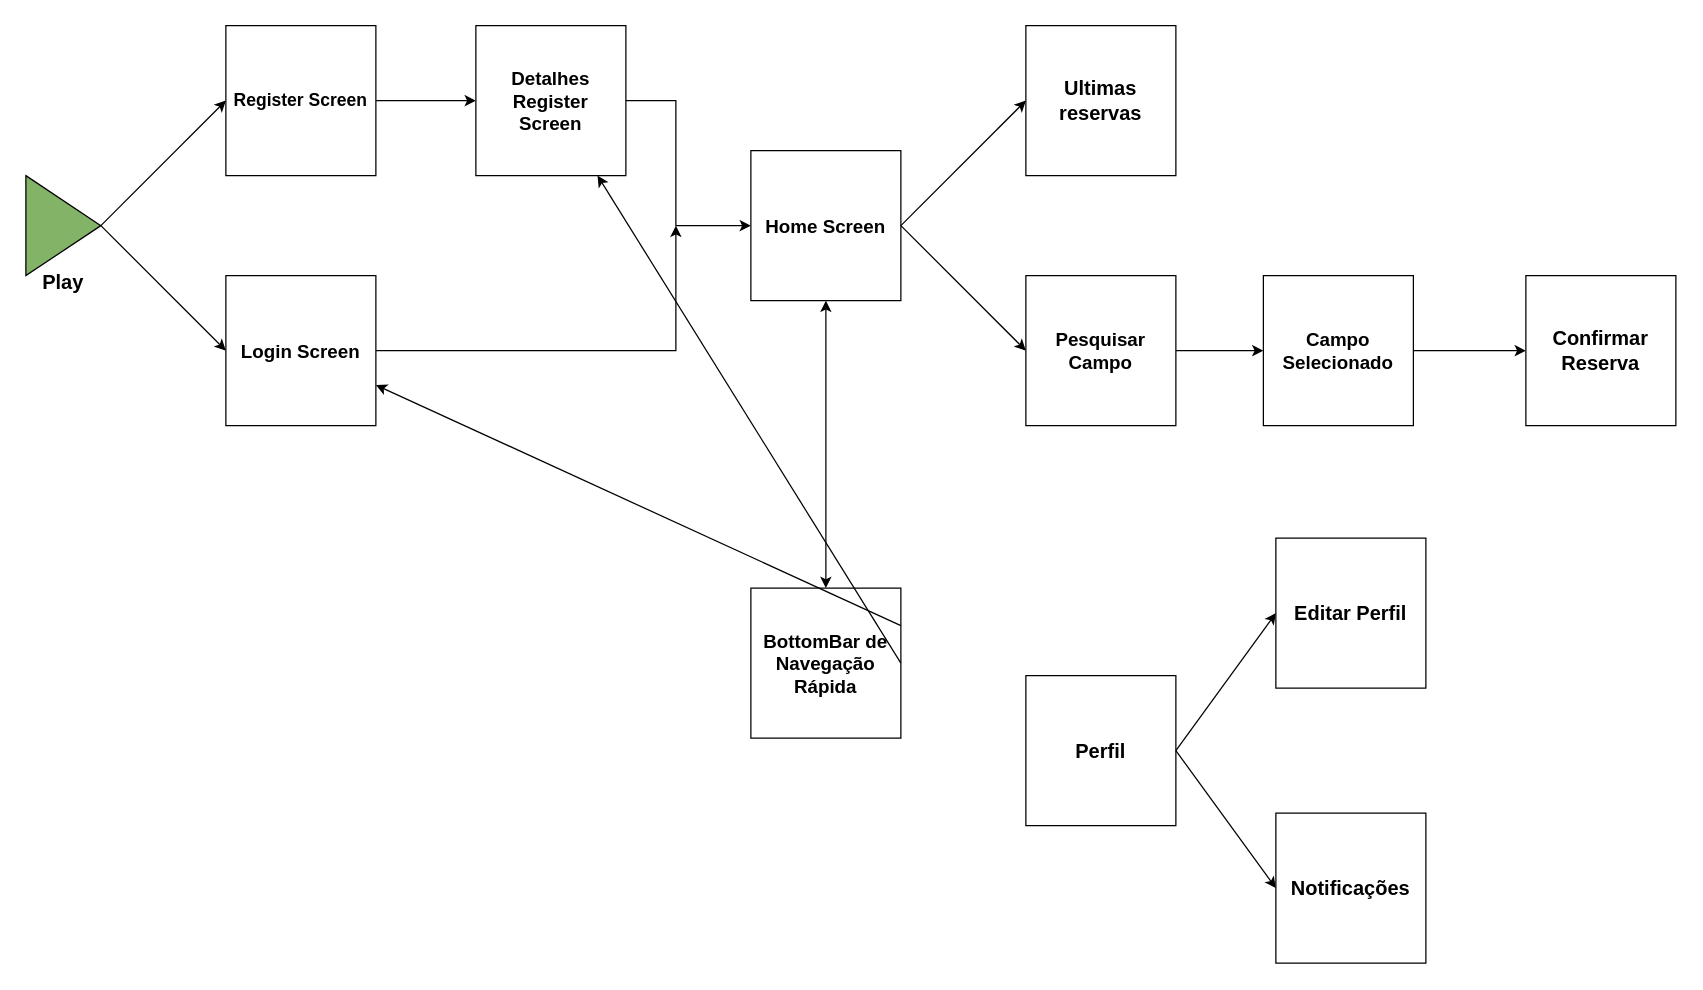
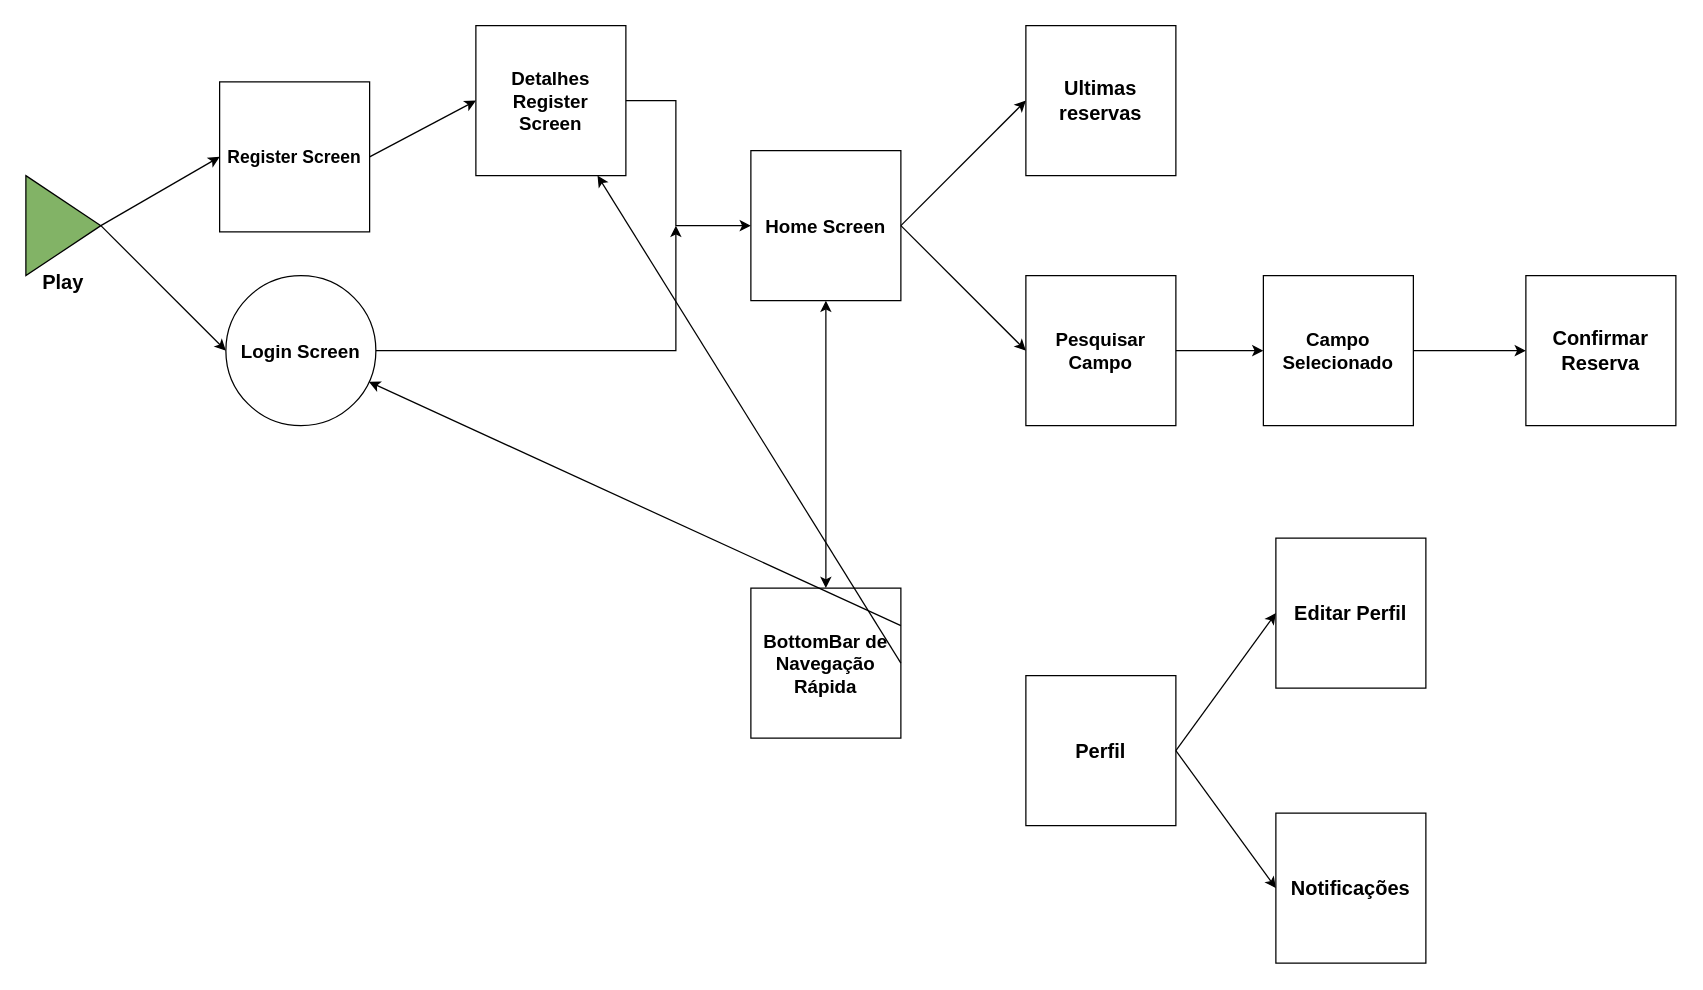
node "Register Screen": moved (301, 101) -> (294, 157)
node "Login Screen": shape rectangle -> ellipse
